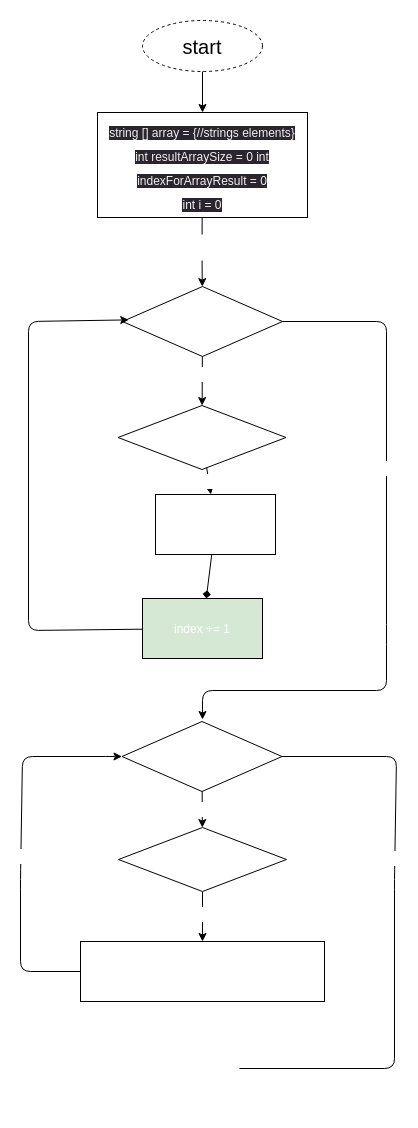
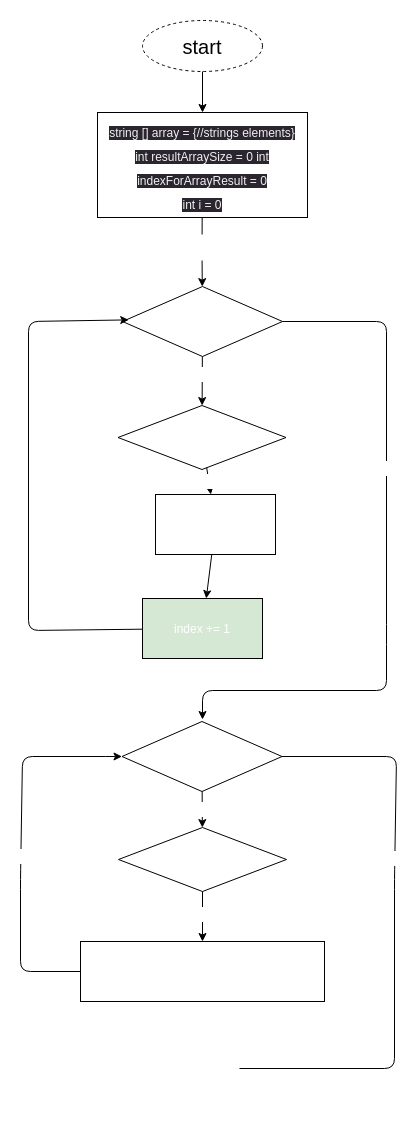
edge "resultArraySize++" -> "index += 1": arrowhead diamond -> classic
